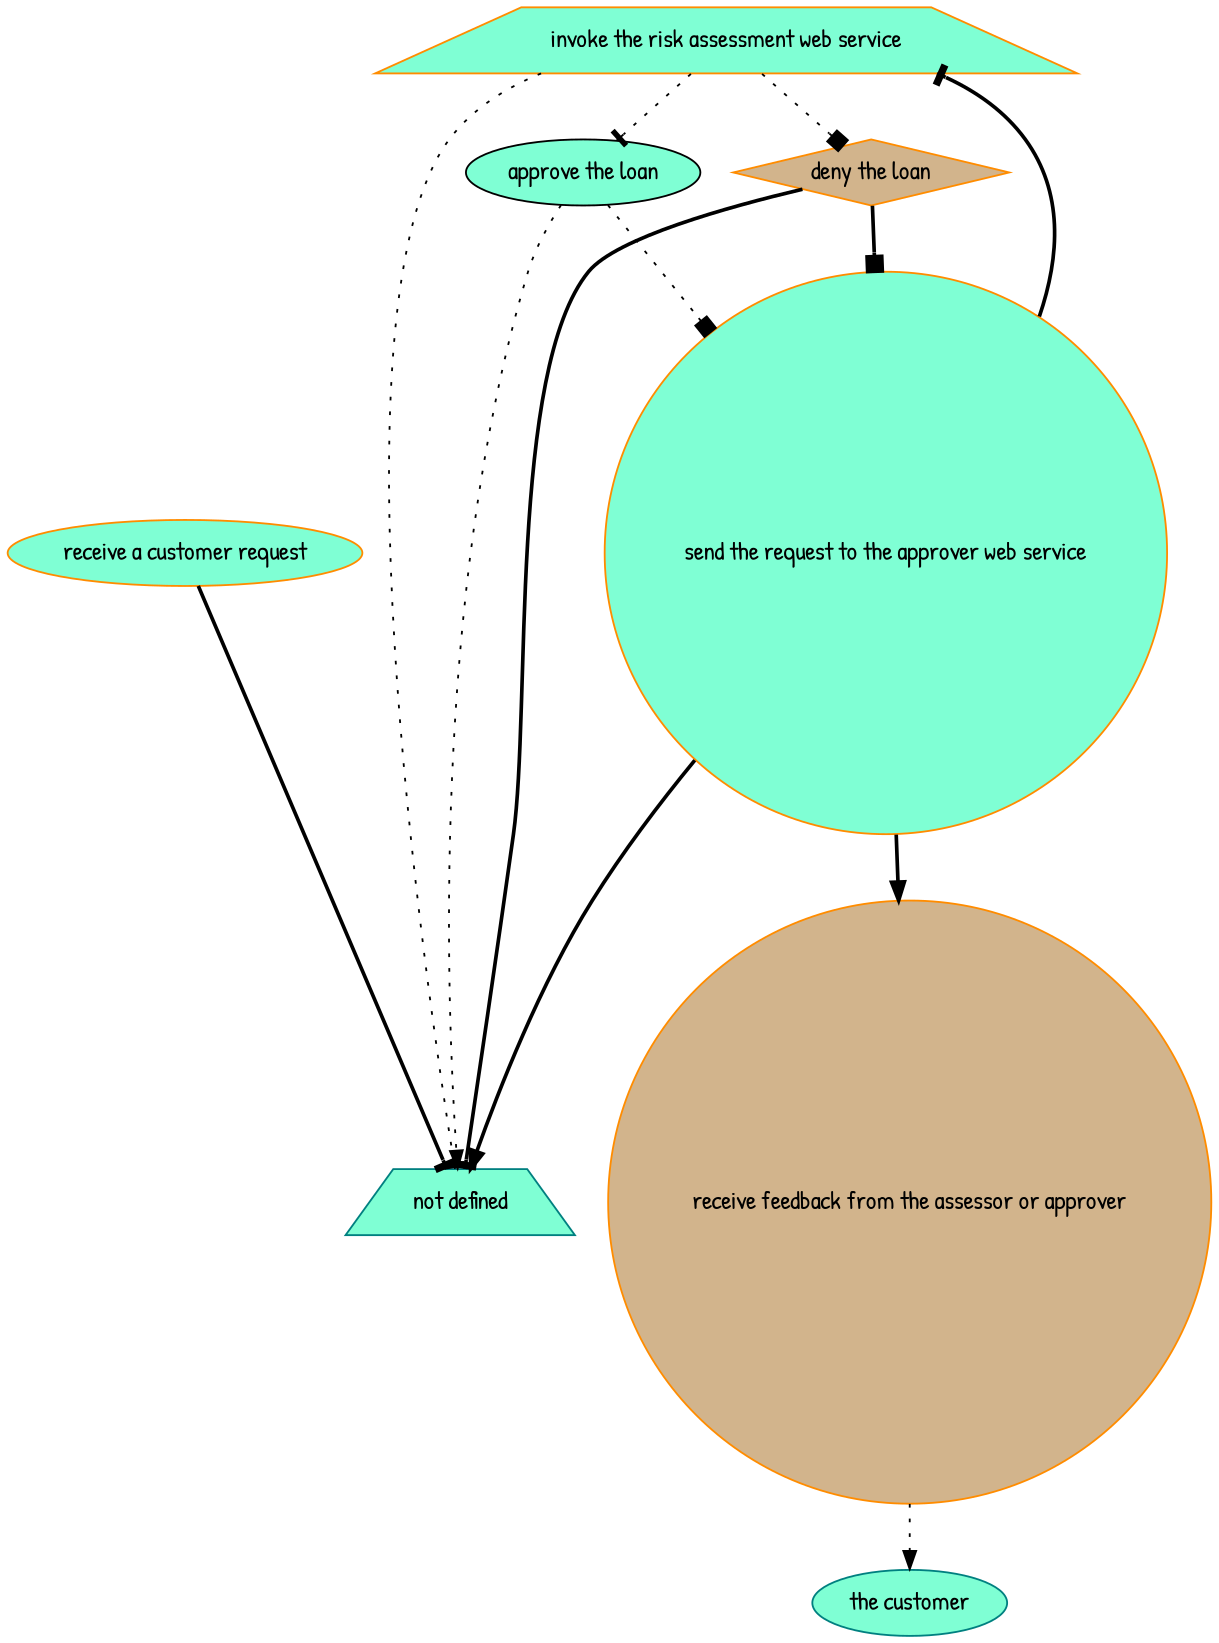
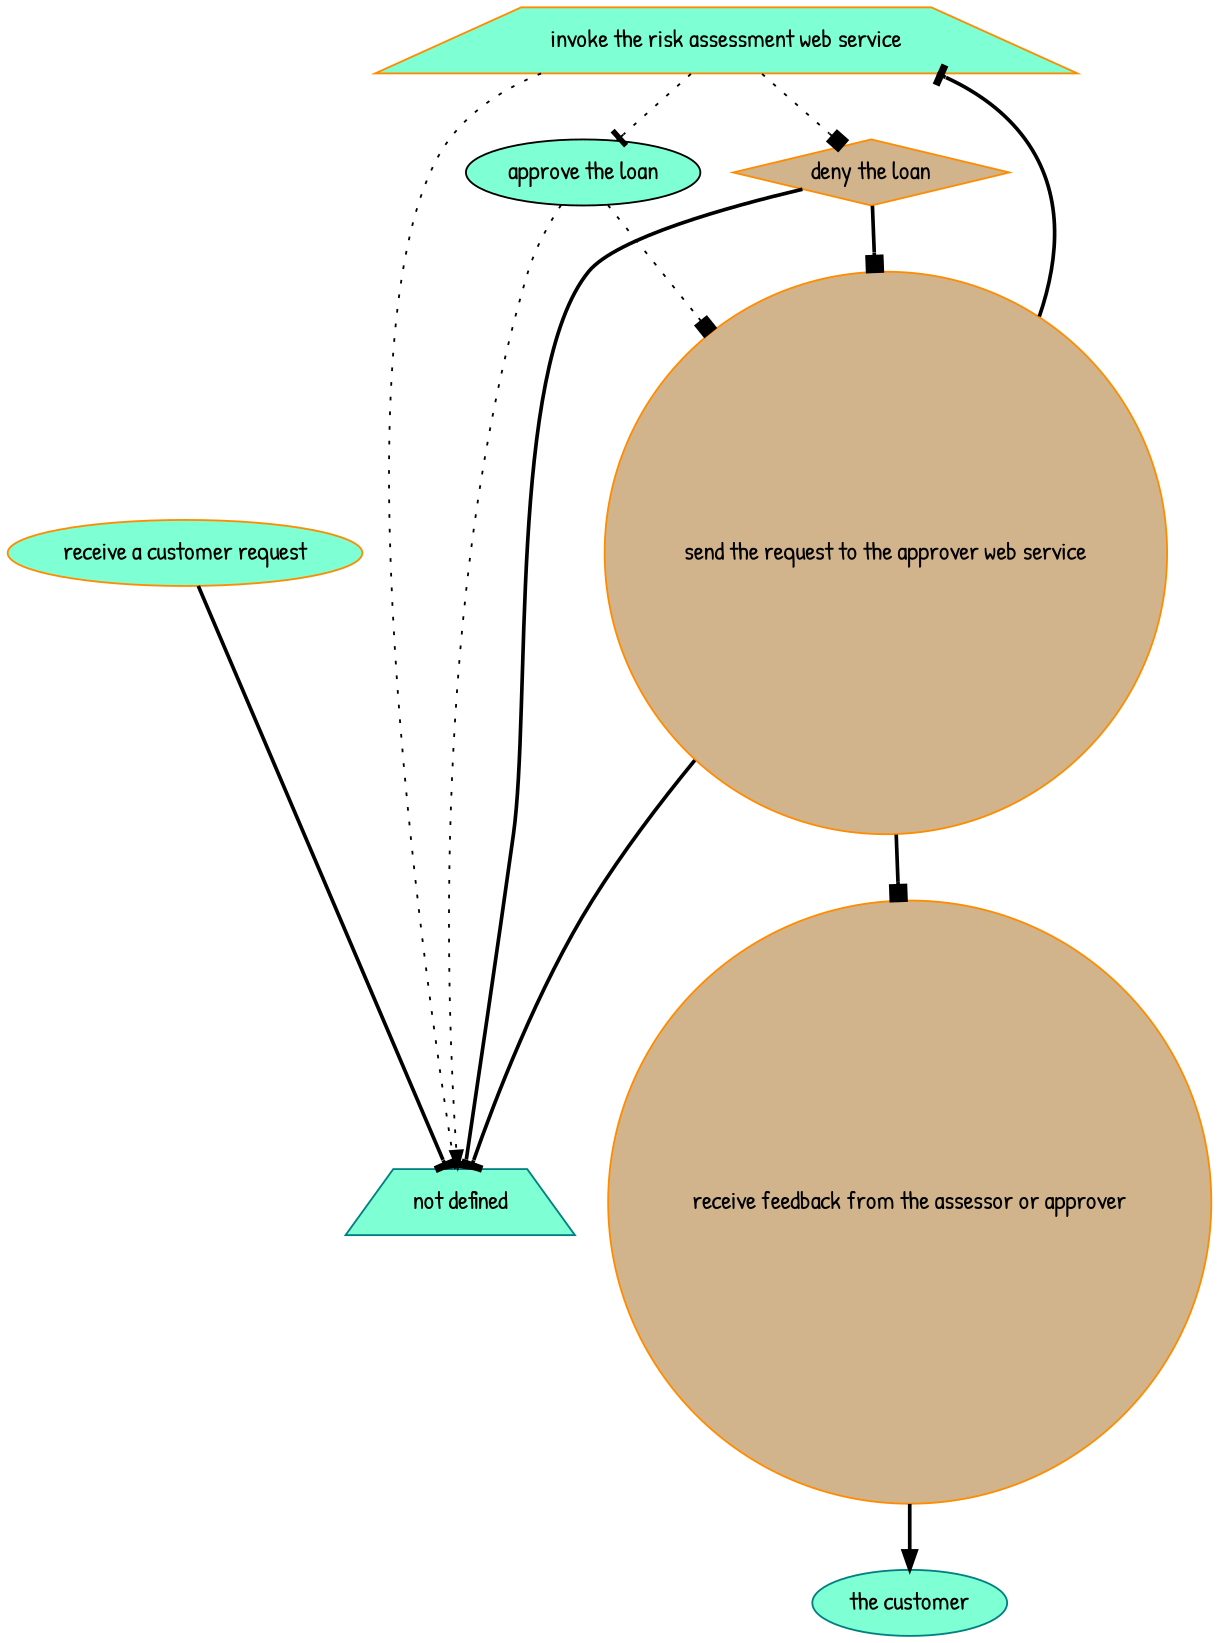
node "send the request to the approver web service": fillcolor aquamarine -> tan
edge "send the request to the approver web service" -> "receive feedback from the assessor or approver": arrowhead normal -> box
edge "send the request to the approver web service" -> "not defined": arrowhead normal -> tee
edge "receive feedback from the assessor or approver" -> "the customer": style dotted -> bold
